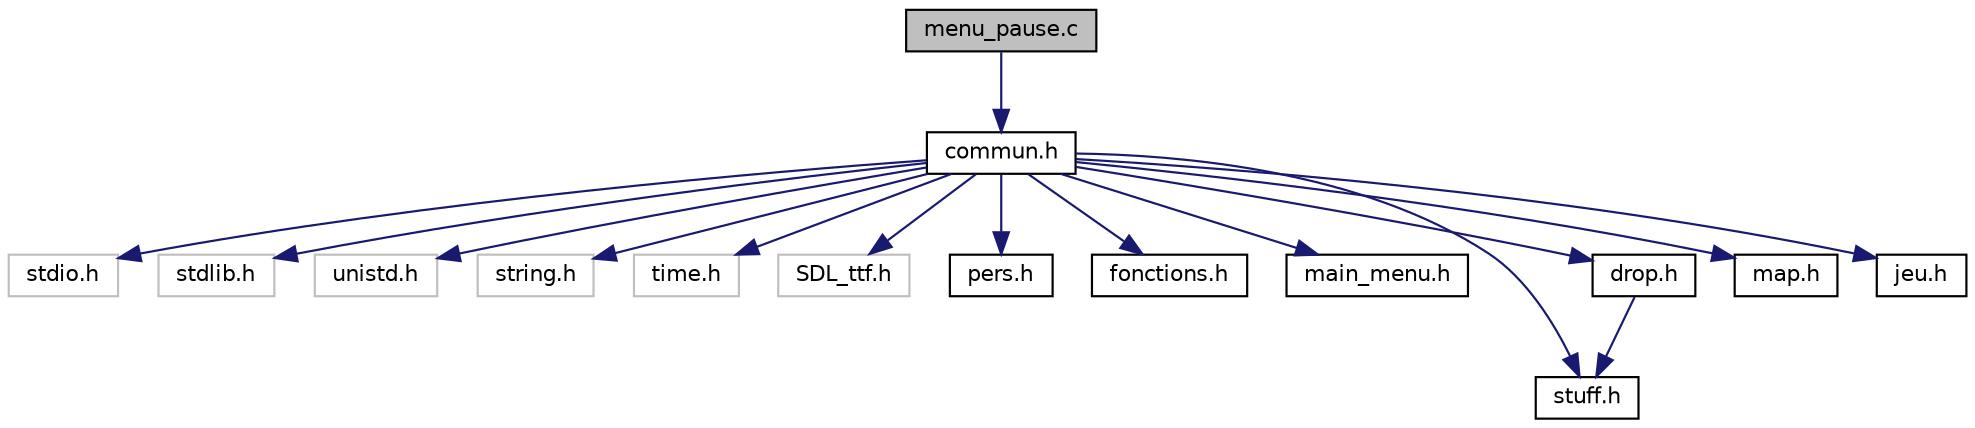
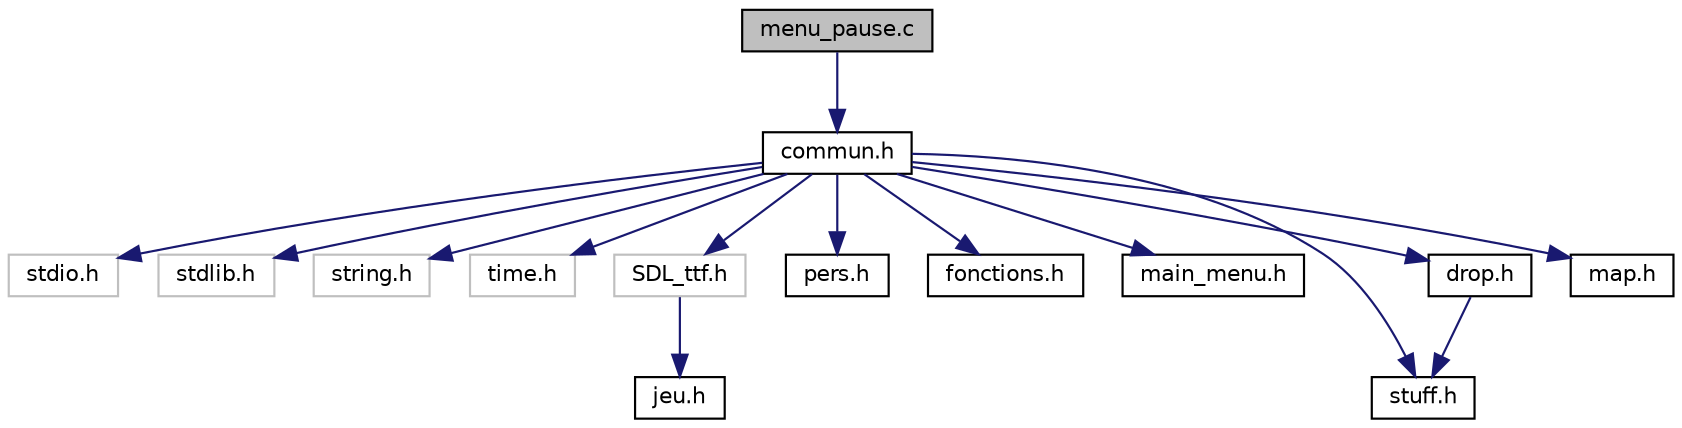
edge "commun.h" -> "jeu.h": now "SDL_ttf.h" -> "jeu.h"
node "unistd.h": removed
